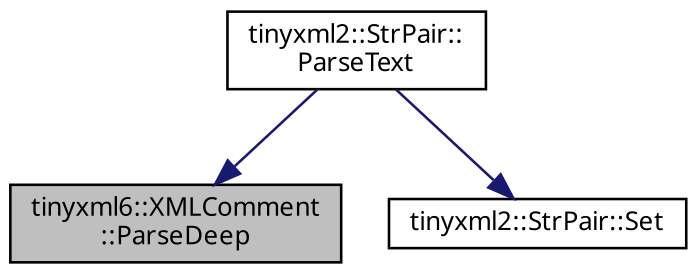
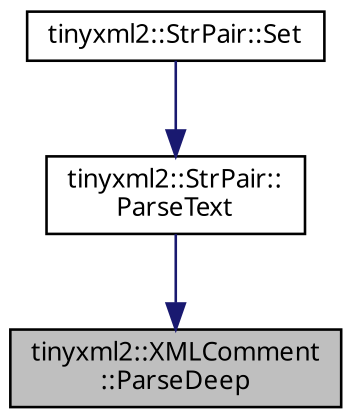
edge "tinyxml2::StrPair:: ParseText" -> "tinyxml2::StrPair::Set": reversed
node "tinyxml6::XMLComment ::ParseDeep": label "tinyxml6::XMLComment ::ParseDeep" -> "tinyxml2::XMLComment ::ParseDeep"
